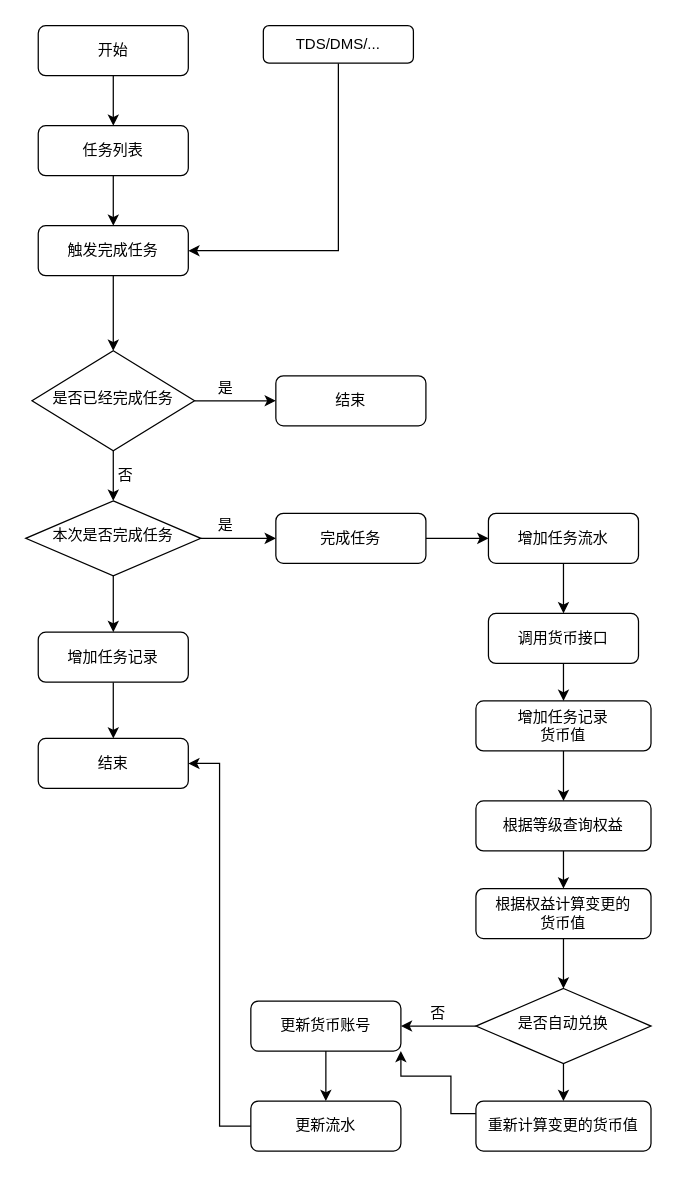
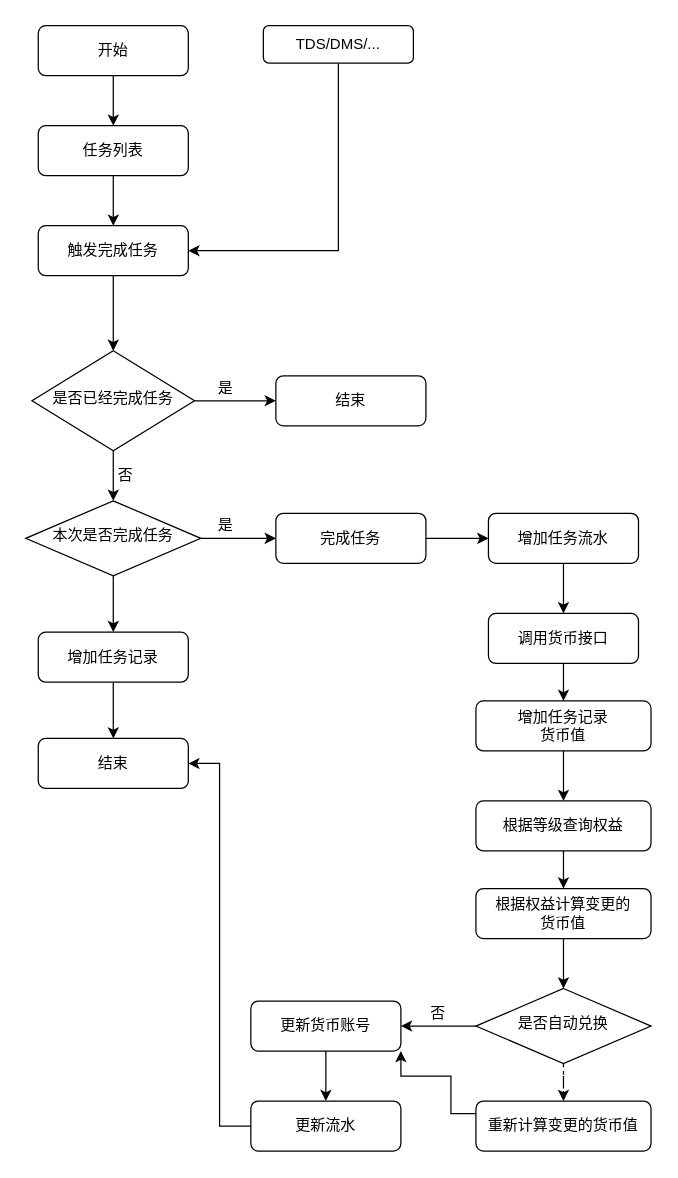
edge "是否自动兑换" -> "重新计算变更的货币值": style solid -> dashed
